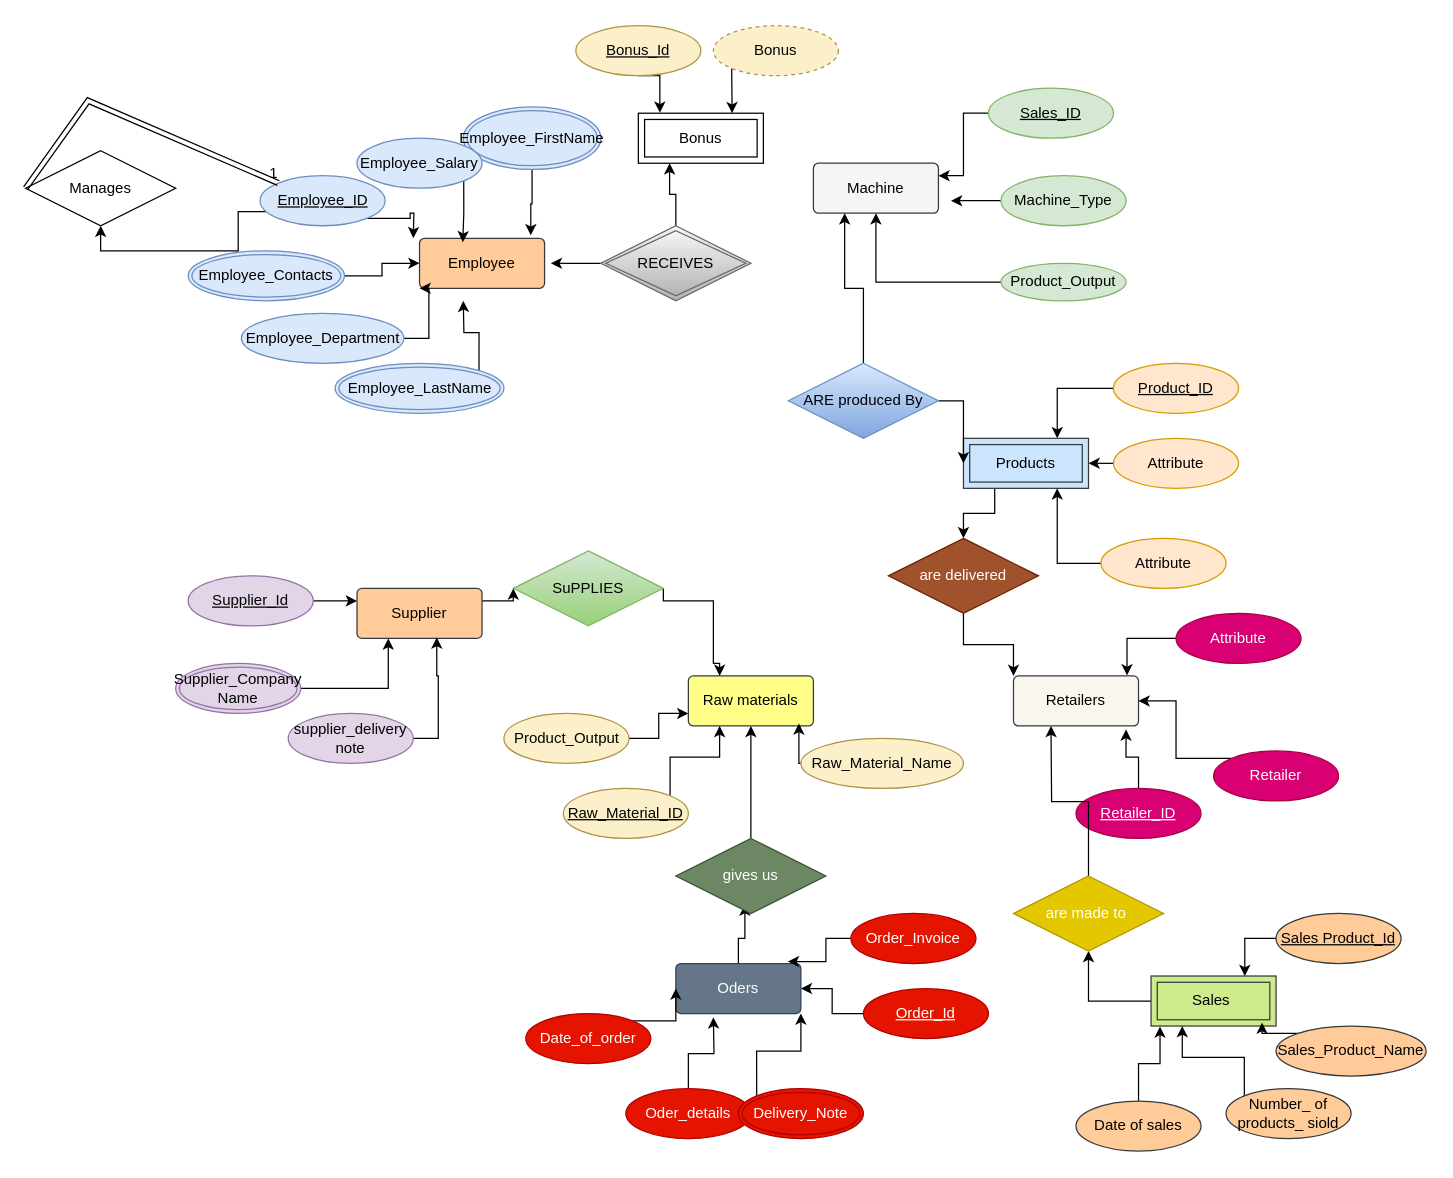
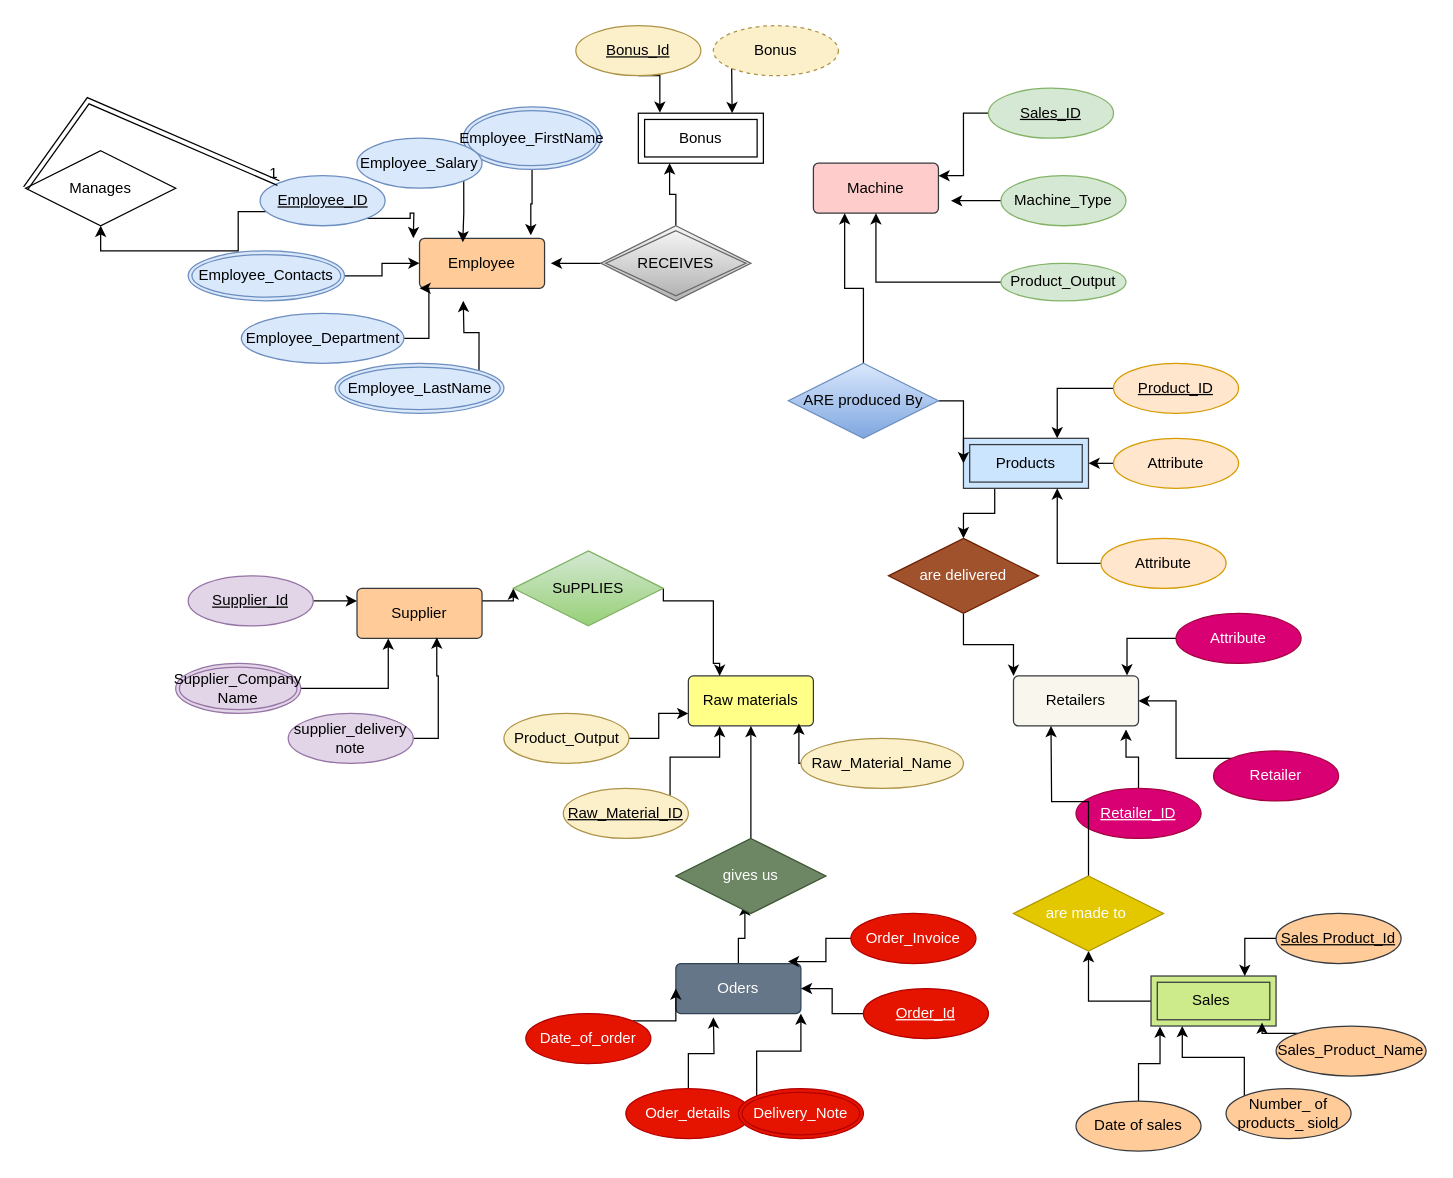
node "Machine": fillcolor #f5f5f5 -> #ffcccc
